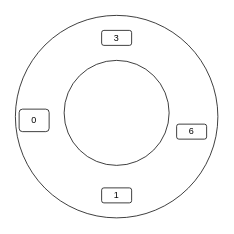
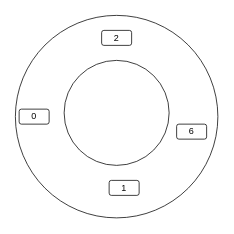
node "3": label "3" -> "2"
node "0": size 30x23 -> 30x15
node "1": moved (117, 195) -> (124, 188)
